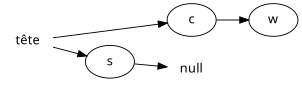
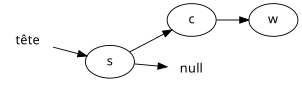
edge "tête" -> "c": now "s" -> "c"
